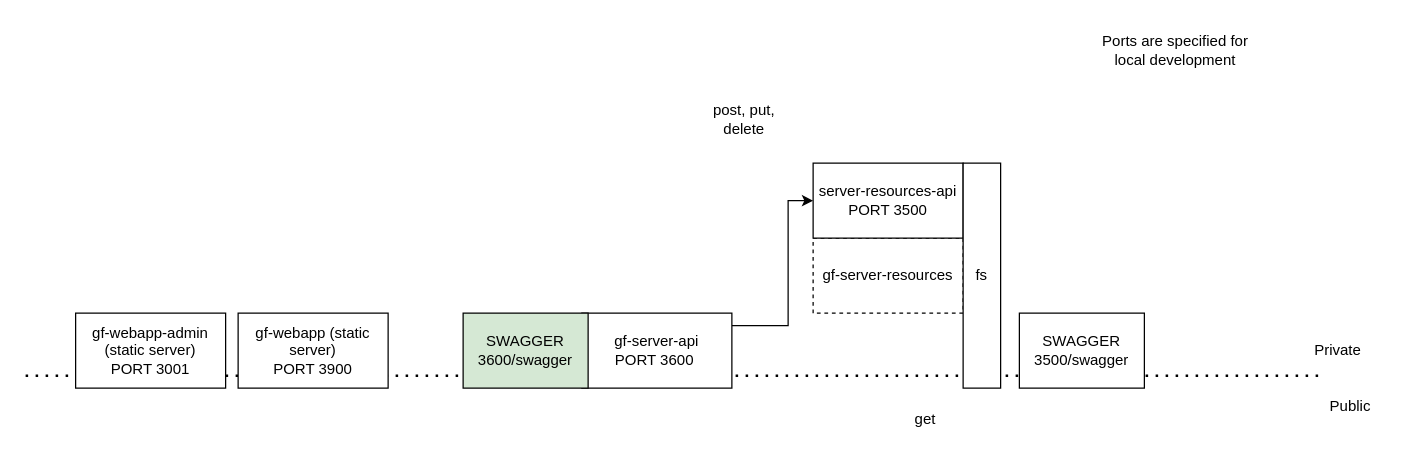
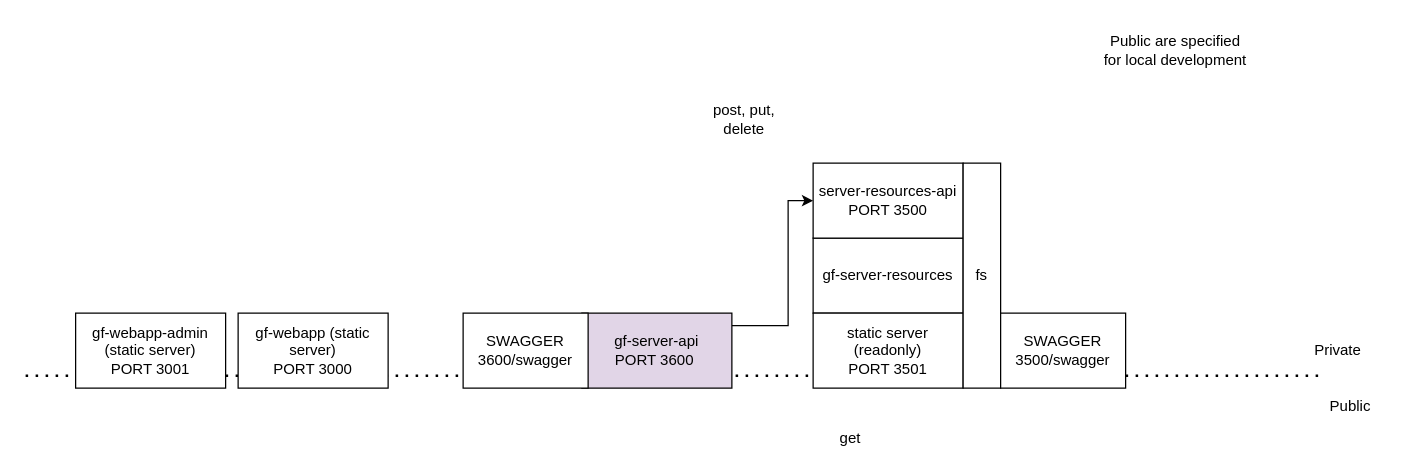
node "Ports are specified for local development": label "Ports are specified for local development" -> "Public are specified for local development"
node "gf-server-resources": style dashed -> solid
node "gf-webapp (static server) PORT 3900": label "gf-webapp (static server) PORT 3900" -> "gf-webapp (static server) PORT 3000"
node "SWAGGER 3600/swagger": fillcolor #d5e8d4 -> #ffffff
node "gf-server-api PORT 3600": fillcolor #ffffff -> #e1d5e7
node "static server (readonly) PORT 3501": added
node "SWAGGER 3500/swagger": moved (1082, 351) -> (1063, 351)
node "get": moved (926, 419) -> (851, 438)
